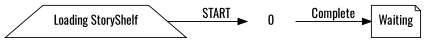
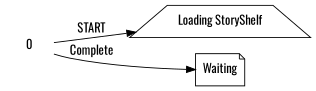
edge "Loading StoryShelf" -> "0": reversed
